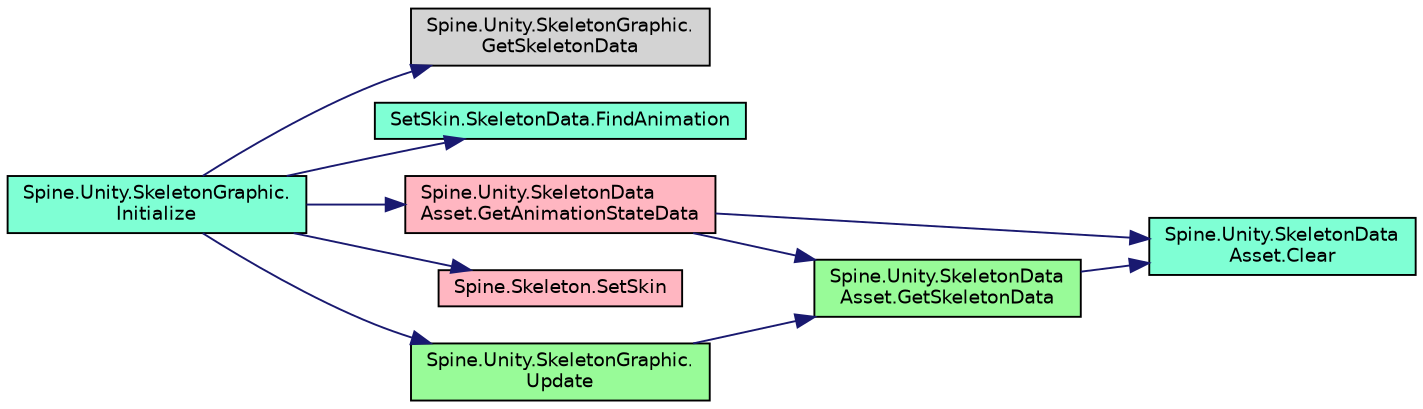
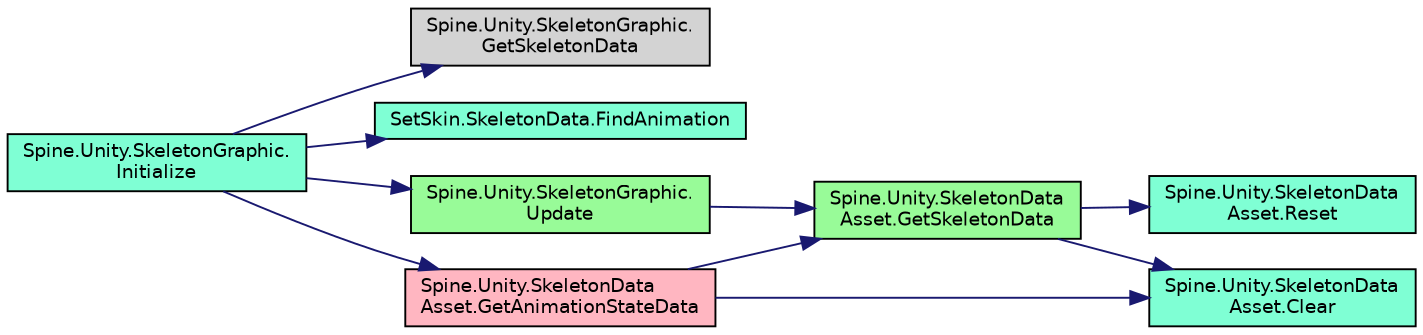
node "Spine.Unity.SkeletonData Asset.Reset": added
node "Spine.Skeleton.SetSkin": removed
